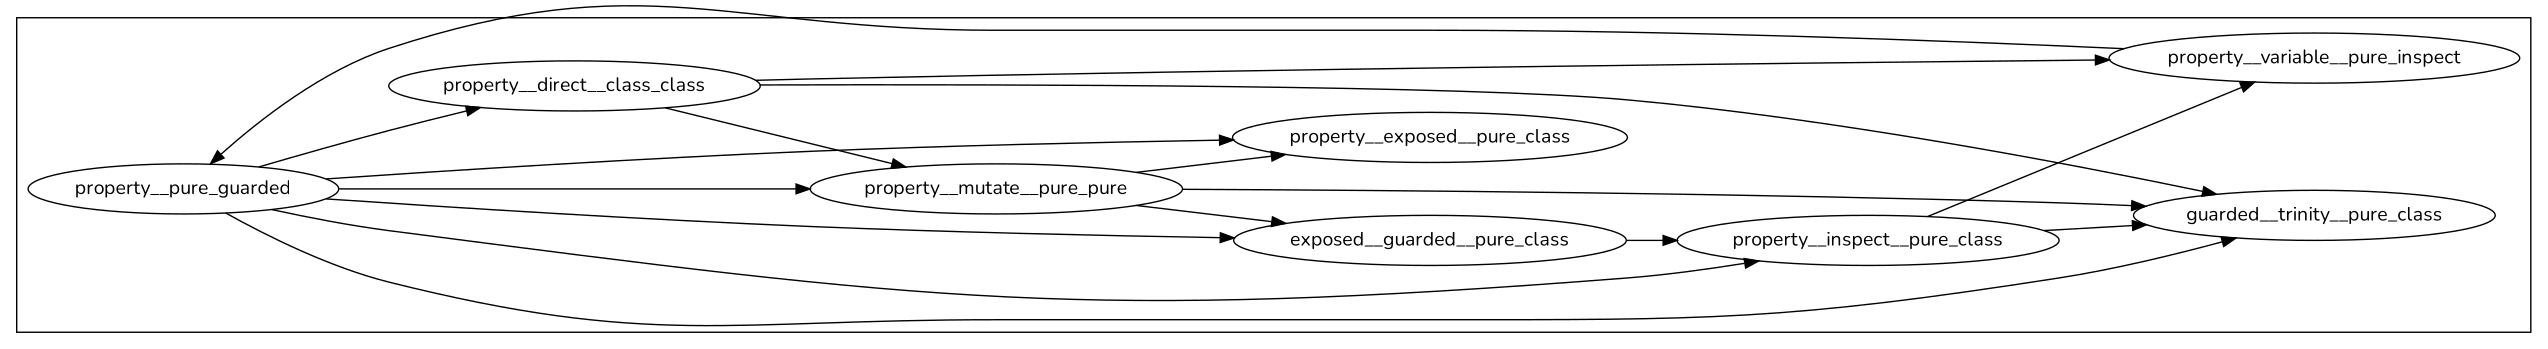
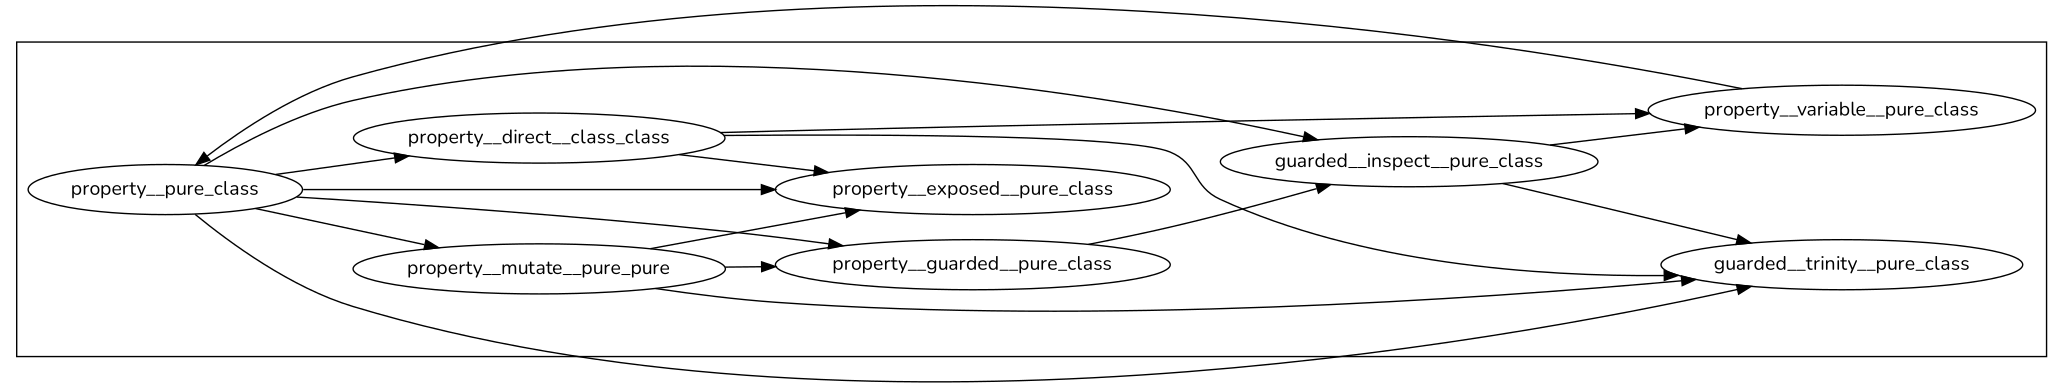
node "property__variable__pure_inspect": label "property__variable__pure_inspect" -> "property__variable__pure_class"
edge "property__direct__class_class" -> "property__mutate__pure_pure": now "property__direct__class_class" -> "property__exposed__pure_class"
node "property__pure_guarded": label "property__pure_guarded" -> "property__pure_class"
node "exposed__guarded__pure_class": label "exposed__guarded__pure_class" -> "property__guarded__pure_class"
node "property__inspect__pure_class": label "property__inspect__pure_class" -> "guarded__inspect__pure_class"
